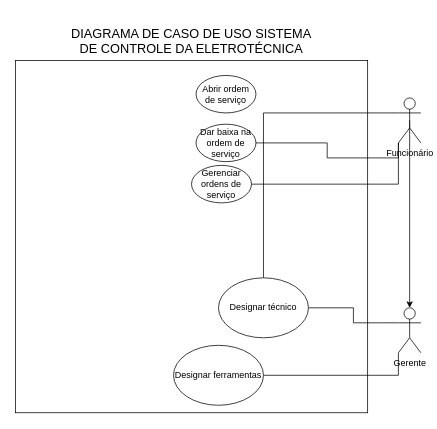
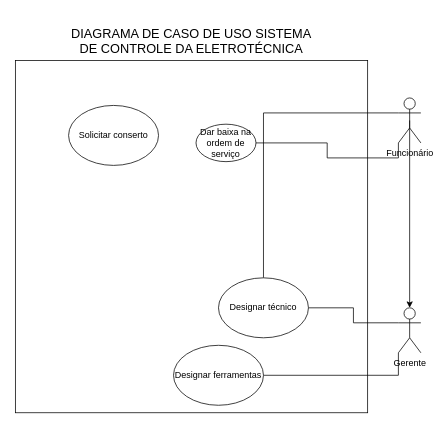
node "Abrir ordem de serviço": removed
node "Solicitar conserto": added
node "Gerenciar ordens de serviço": removed
edge "Funcionário" -- "Gerenciar ordens de serviço": removed
